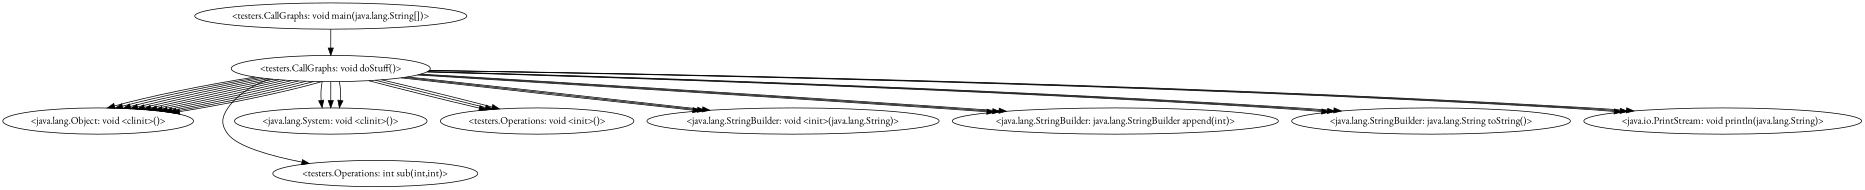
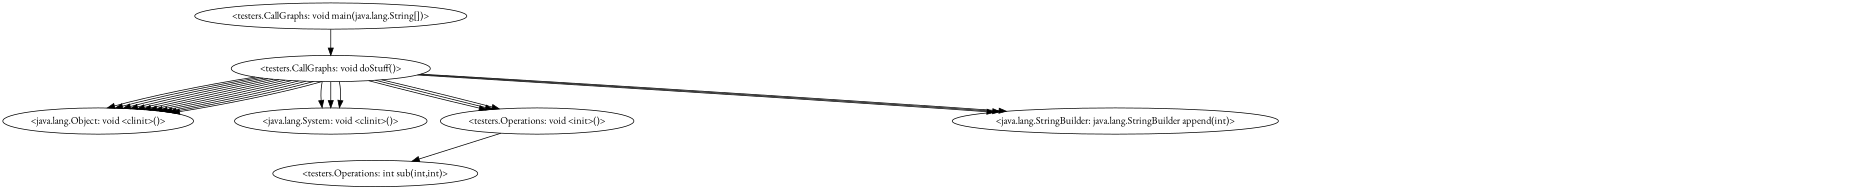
node "<java.lang.StringBuilder: void <init>(java.lang.String)>": removed
node "<java.lang.StringBuilder: java.lang.String toString()>": removed
node "<java.io.PrintStream: void println(java.lang.String)>": removed
edge "<testers.CallGraphs: void doStuff()>" -> "<testers.Operations: int sub(int,int)>": now "<testers.Operations: void <init>()>" -> "<testers.Operations: int sub(int,int)>"
